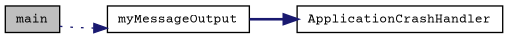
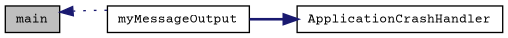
edge "main" -> "myMessageOutput": reversed
